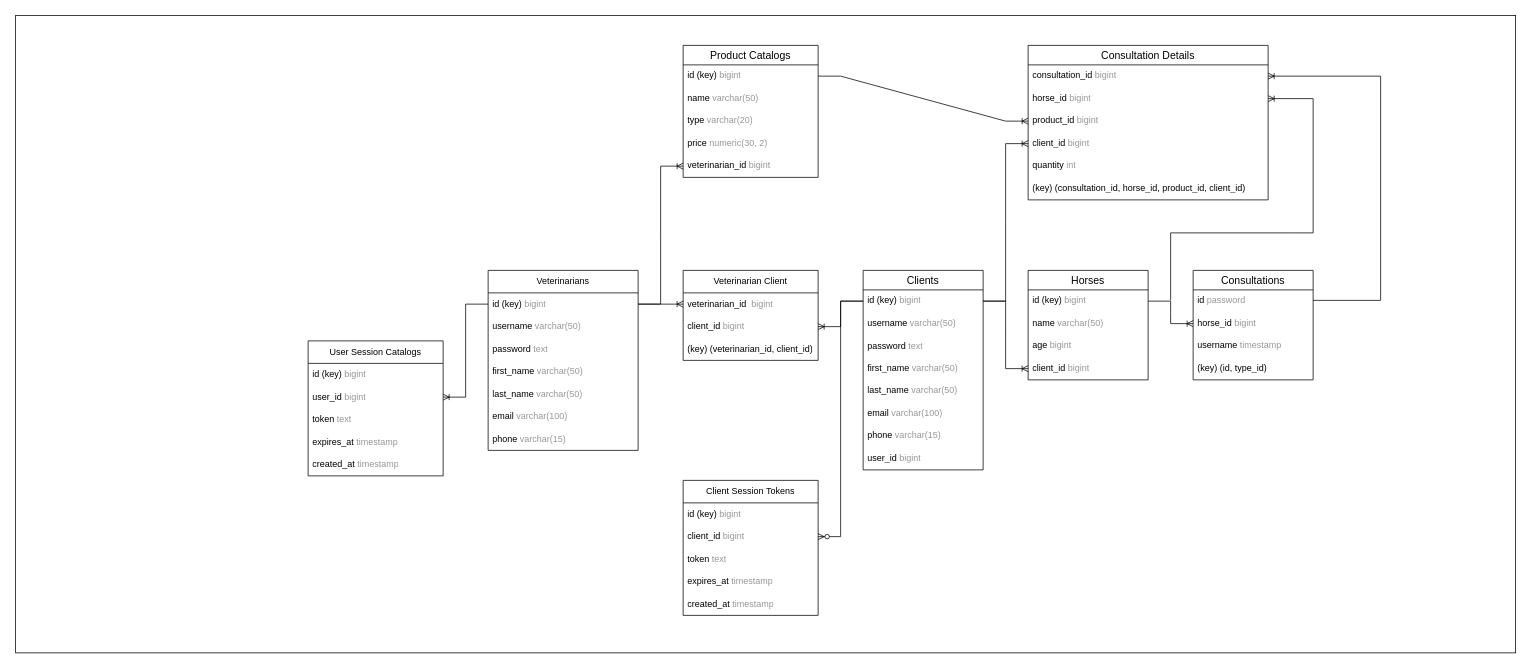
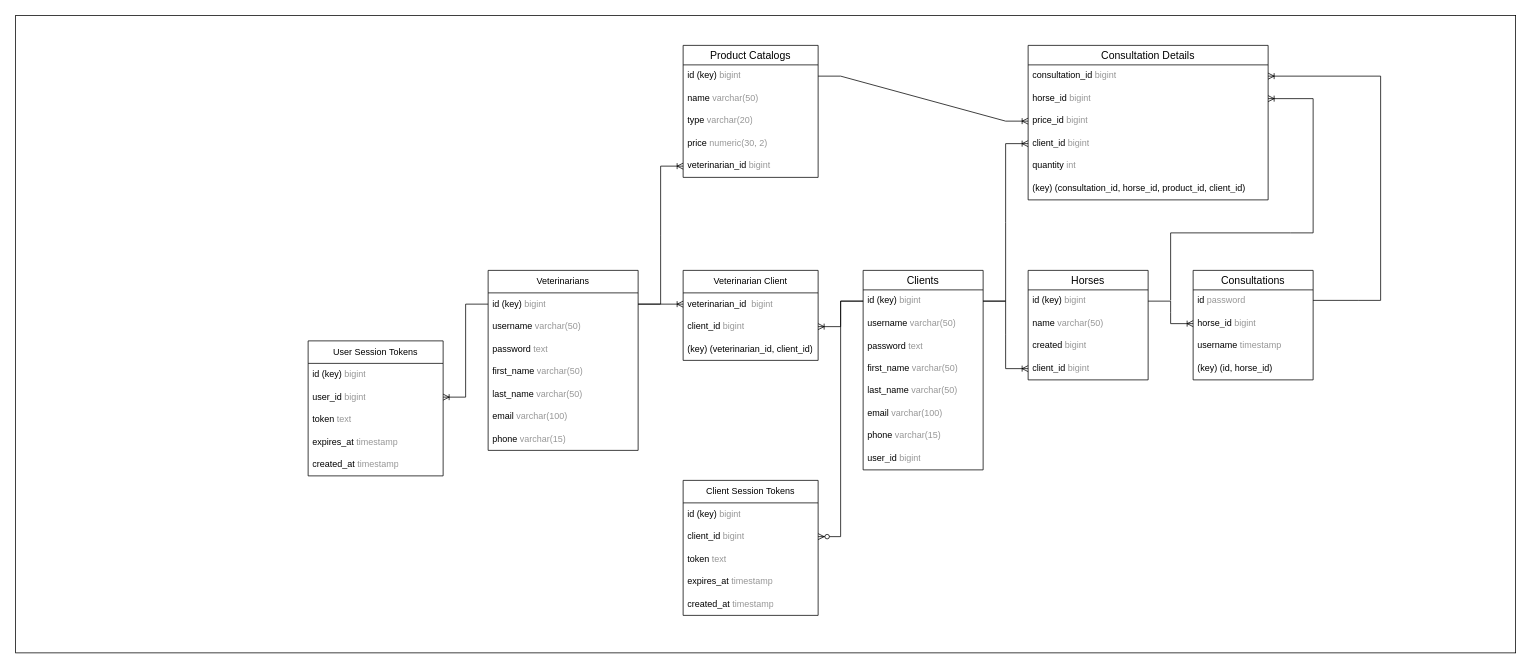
node "product_id bigint": label "product_id bigint" -> "price_id bigint"
node "age bigint": label "age bigint" -> "created bigint"
node "User Session Catalogs": label "User Session Catalogs" -> "User Session Tokens"
node "(key) (id, type_id)": label "(key) (id, type_id)" -> "(key) (id, horse_id)"
